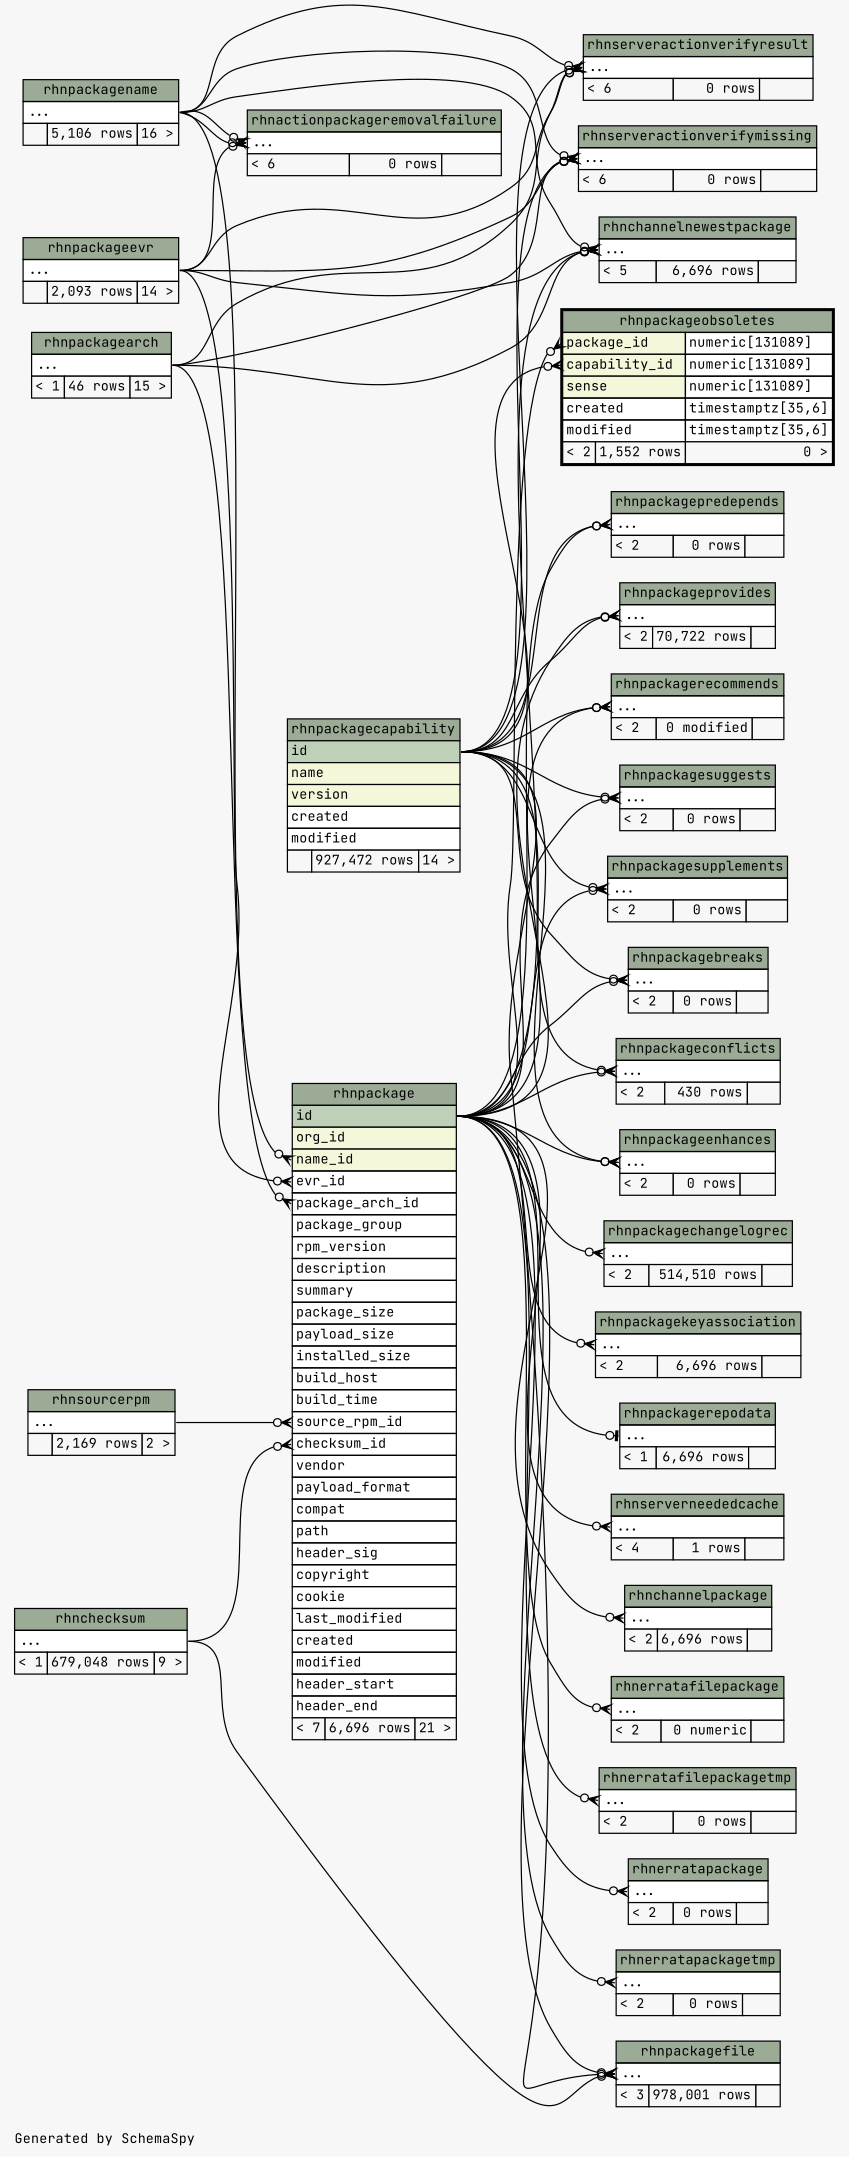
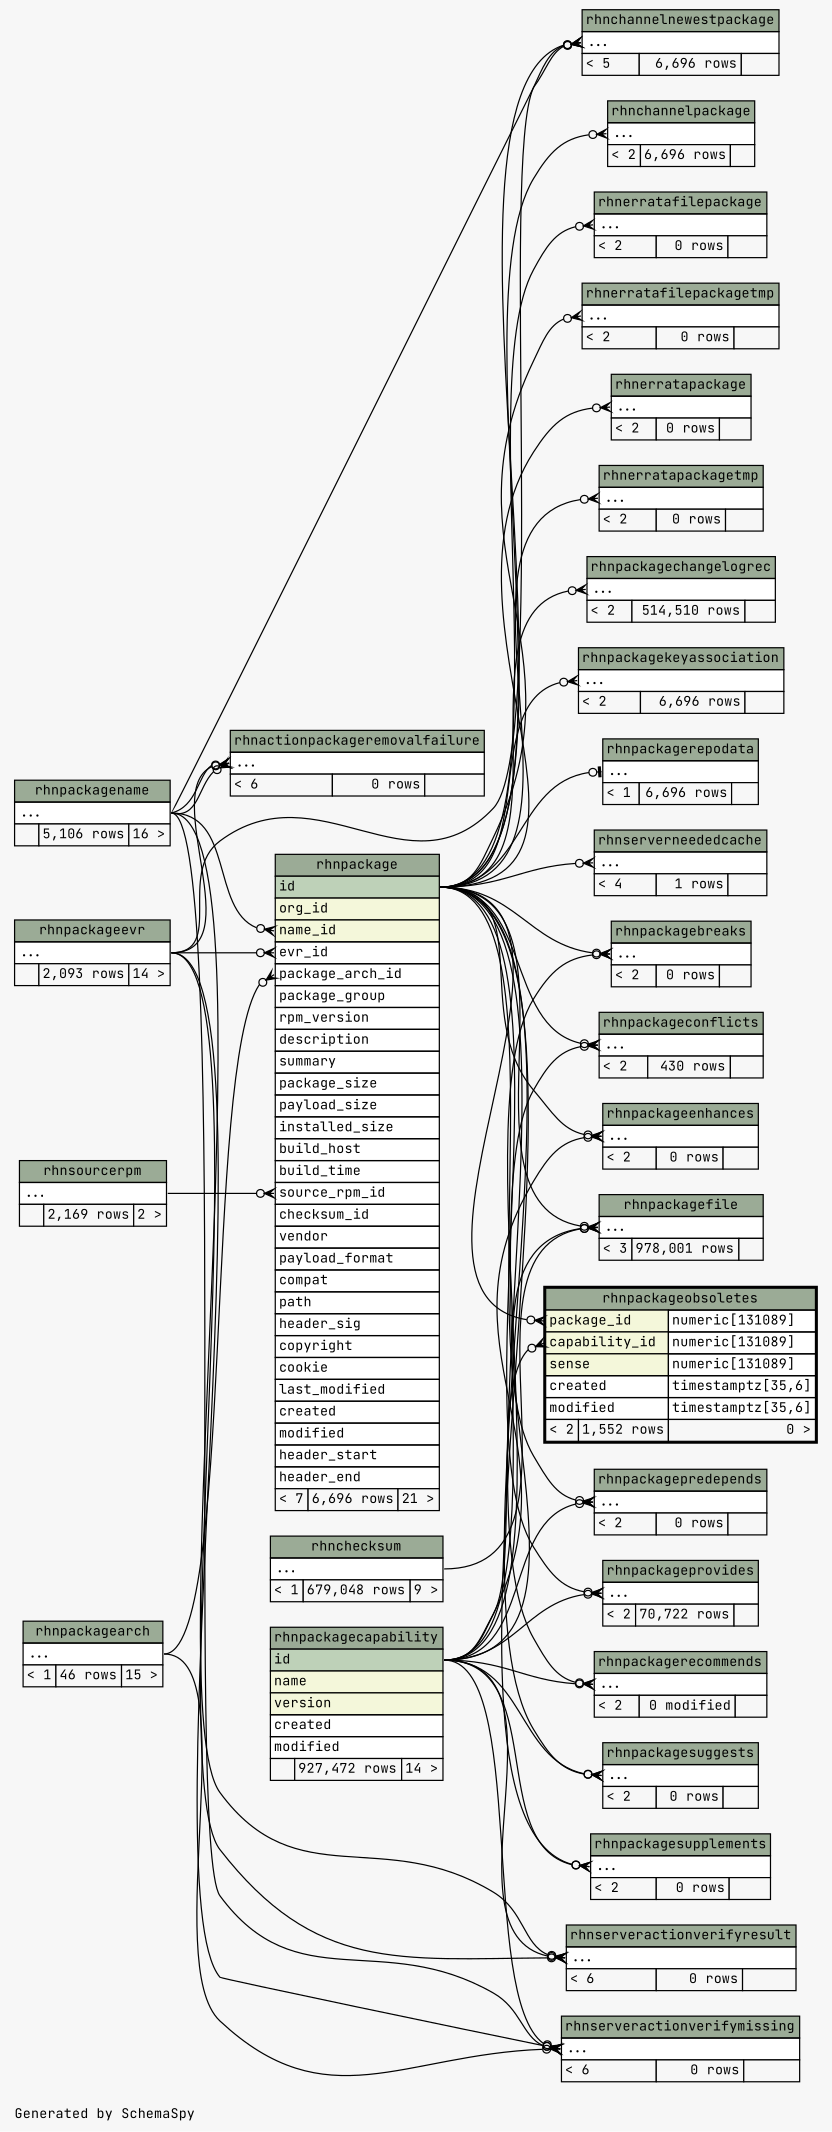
edge "rhnpackagearch" -> "rhnserveractionverifyresult": removed
edge "rhnpackagearch" -> "rhnchannelnewestpackage": removed
edge "rhnchecksum" -> "rhnpackage": removed
node "rhnerratafilepackage": text "0 numeric" -> "0 rows"
